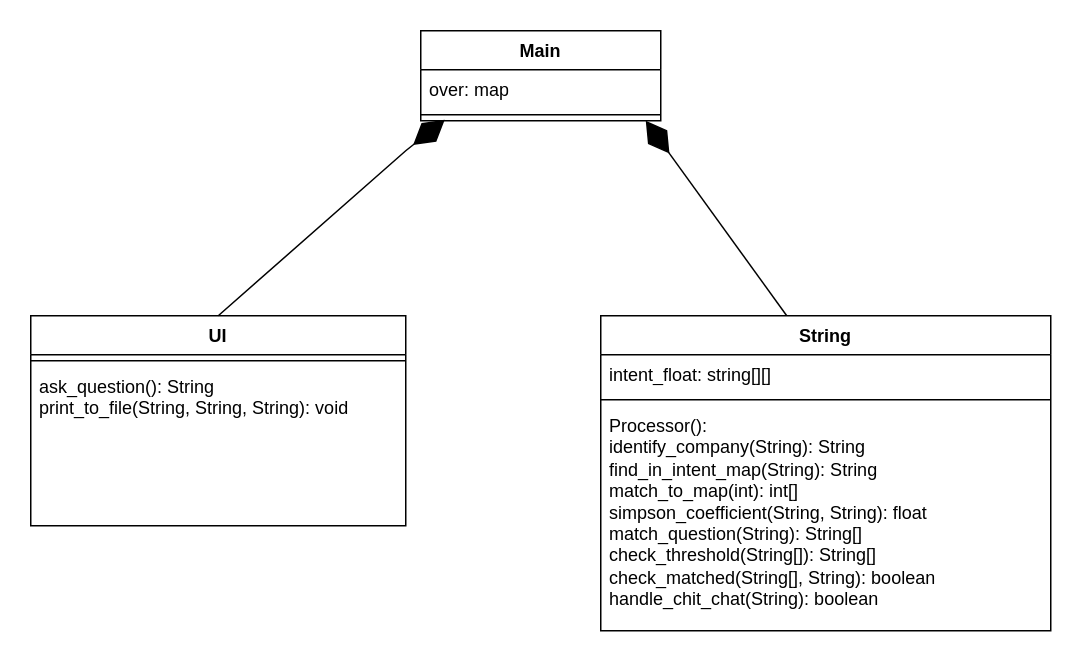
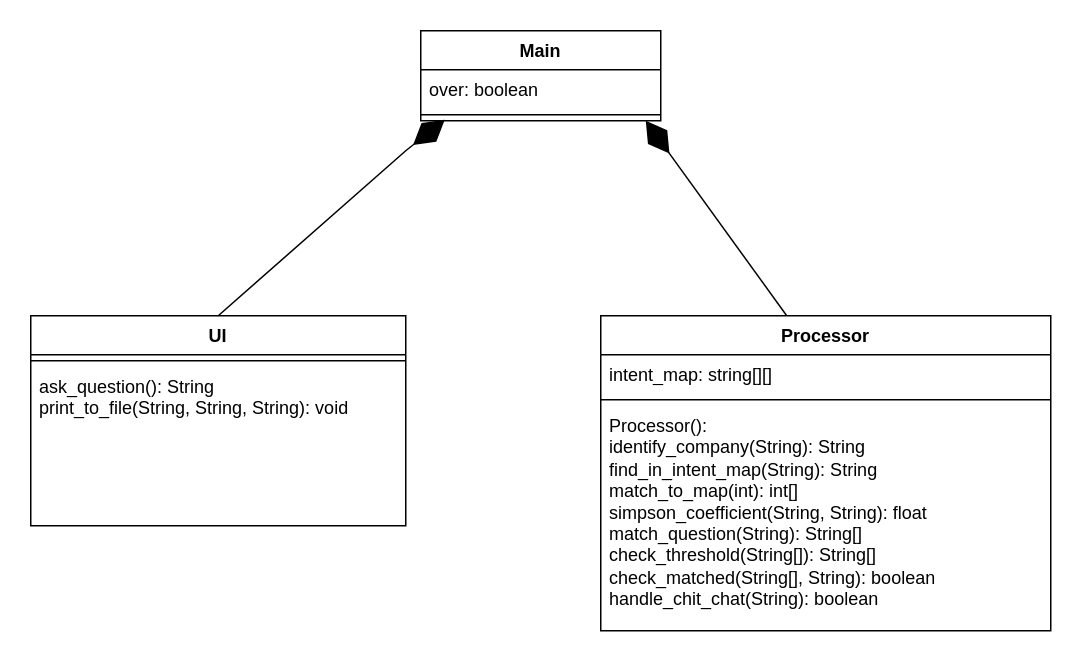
node "over: map": label "over: map" -> "over: boolean"
node "String": label "String" -> "Processor"
node "intent_float: string[][]": label "intent_float: string[][]" -> "intent_map: string[][]"
